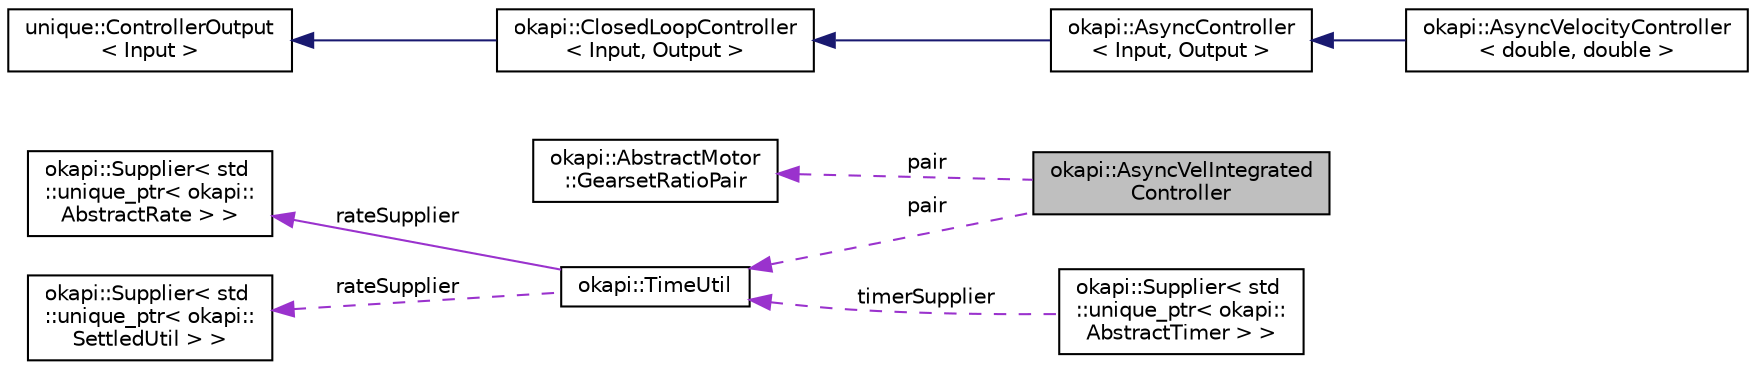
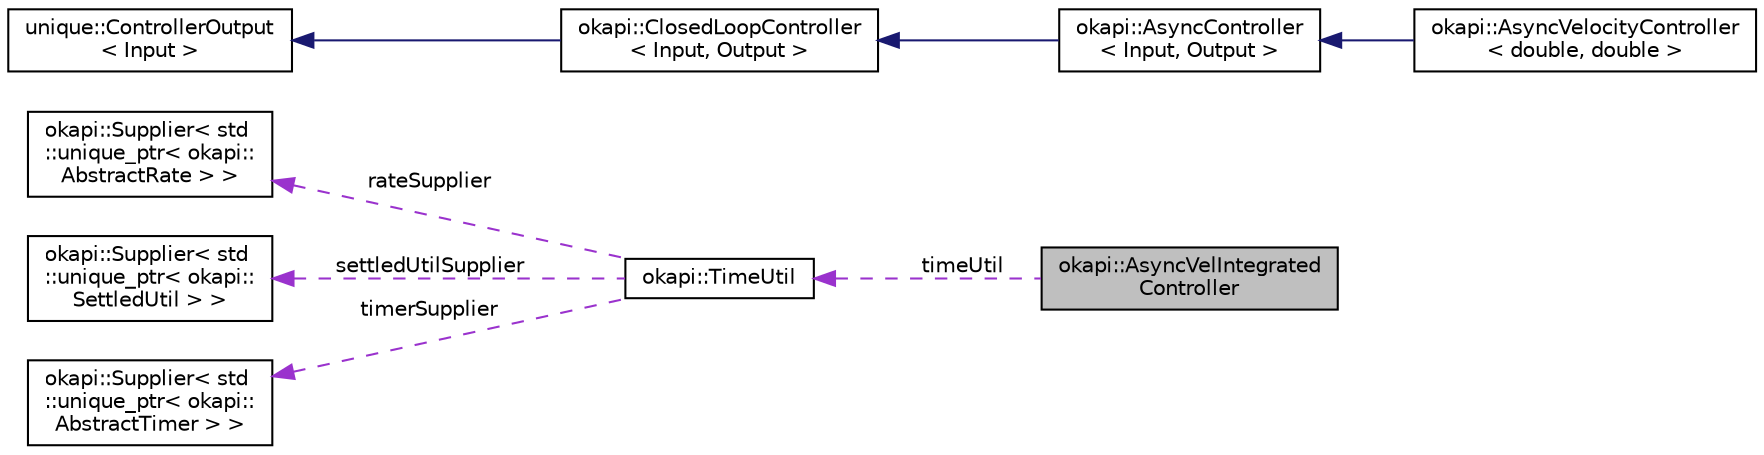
node "okapi::AbstractMotor ::GearsetRatioPair": removed
edge "okapi::AsyncVelIntegrated Controller" -> "okapi::TimeUtil": label " pair" -> " timeUtil"
edge "okapi::TimeUtil" -> "okapi::Supplier< std ::unique_ptr< okapi:: AbstractRate > >": style solid -> dashed
edge "okapi::TimeUtil" -> "okapi::Supplier< std ::unique_ptr< okapi:: SettledUtil > >": label " rateSupplier" -> " settledUtilSupplier"
edge "okapi::Supplier< std ::unique_ptr< okapi:: AbstractTimer > >" -> "okapi::TimeUtil": reversed
